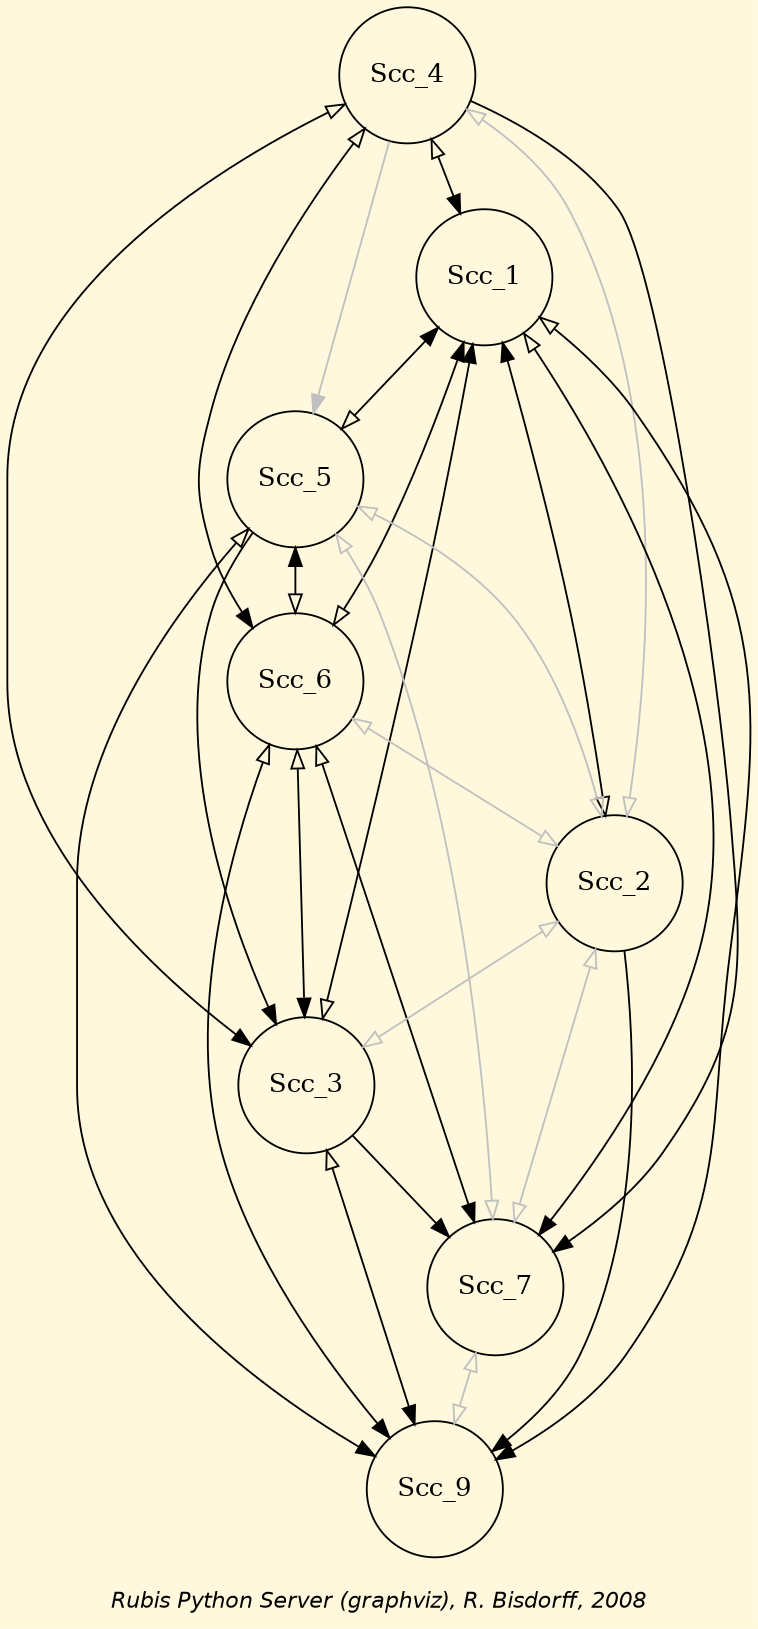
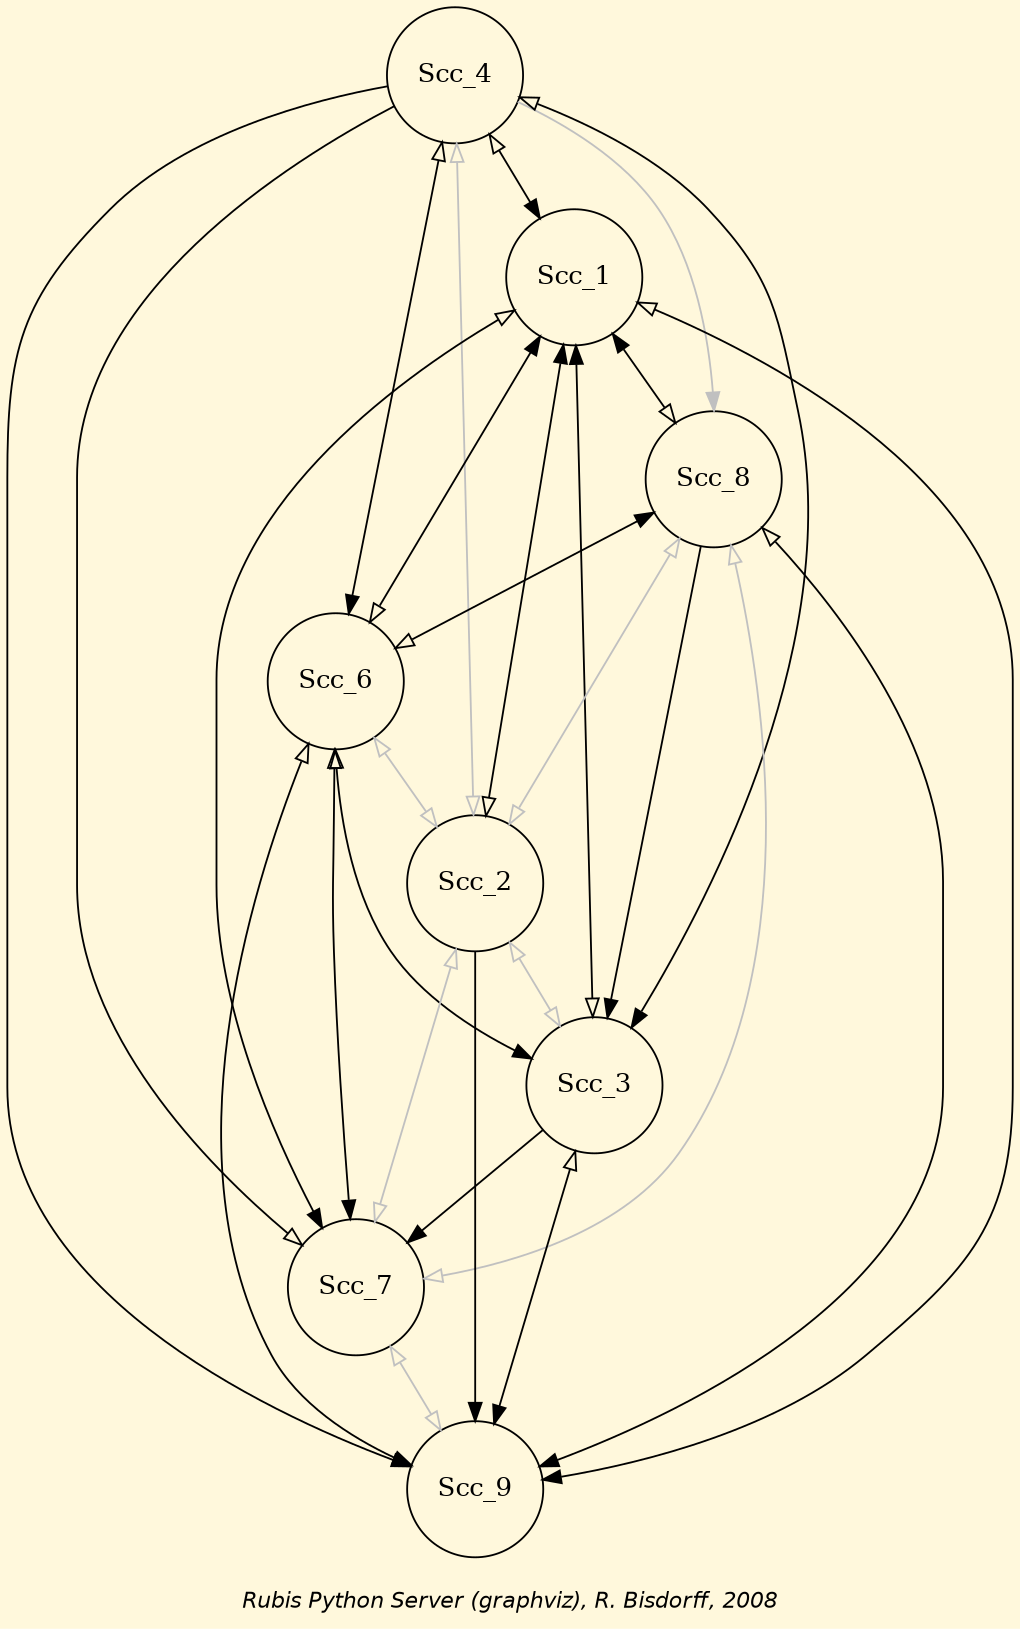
node "Scc_5": label "Scc_5" -> "Scc_8"
edge "Scc_4" -> "Scc_7": arrowhead normal -> empty
edge "Scc_4" -> "Scc_9": added
